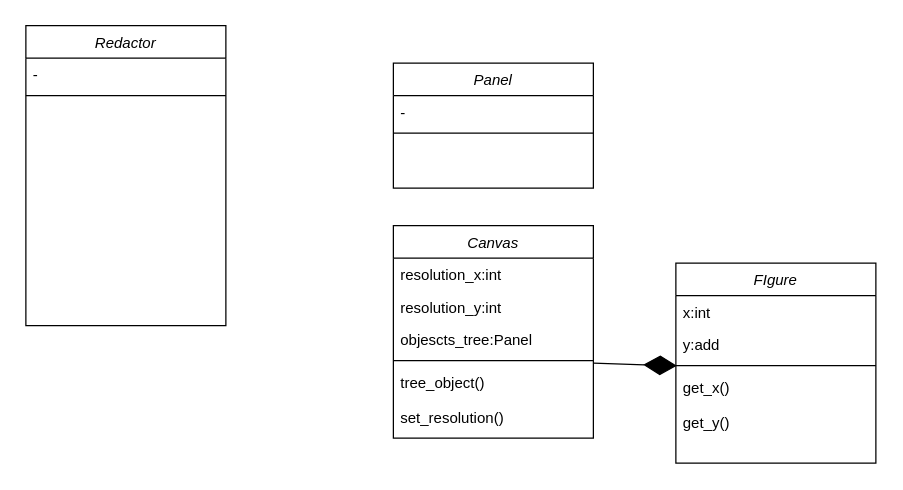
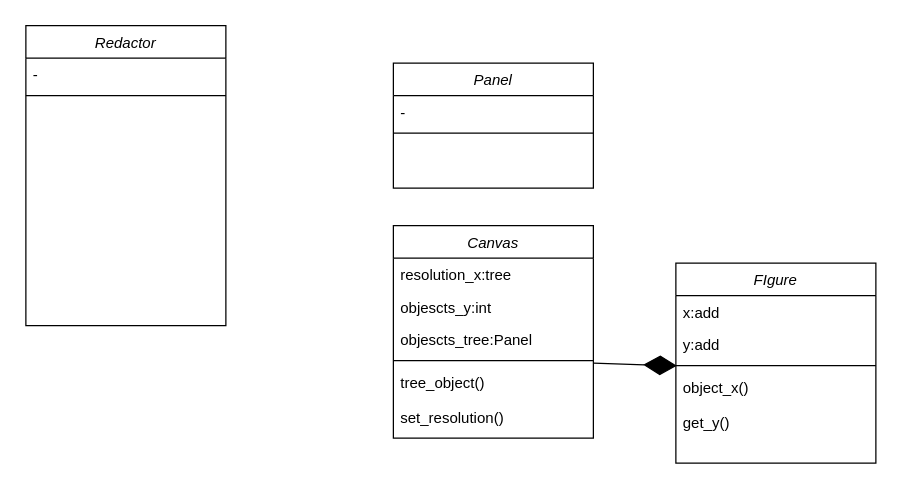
node "resolution_x:int": label "resolution_x:int" -> "resolution_x:tree"
node "resolution_y:int": label "resolution_y:int" -> "objescts_y:int"
node "x:int": label "x:int" -> "x:add"
node "get_x()": label "get_x()" -> "object_x()"
